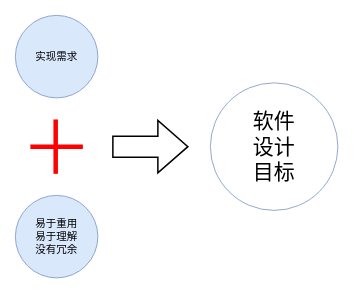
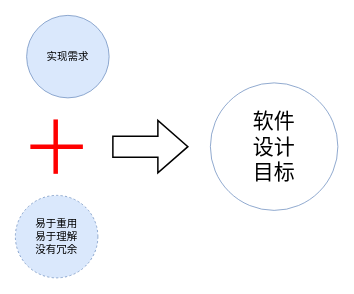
node "实现需求": moved (57, 57) -> (68, 57)
node "易于重用 易于理解 没有冗余": style solid -> dashed
